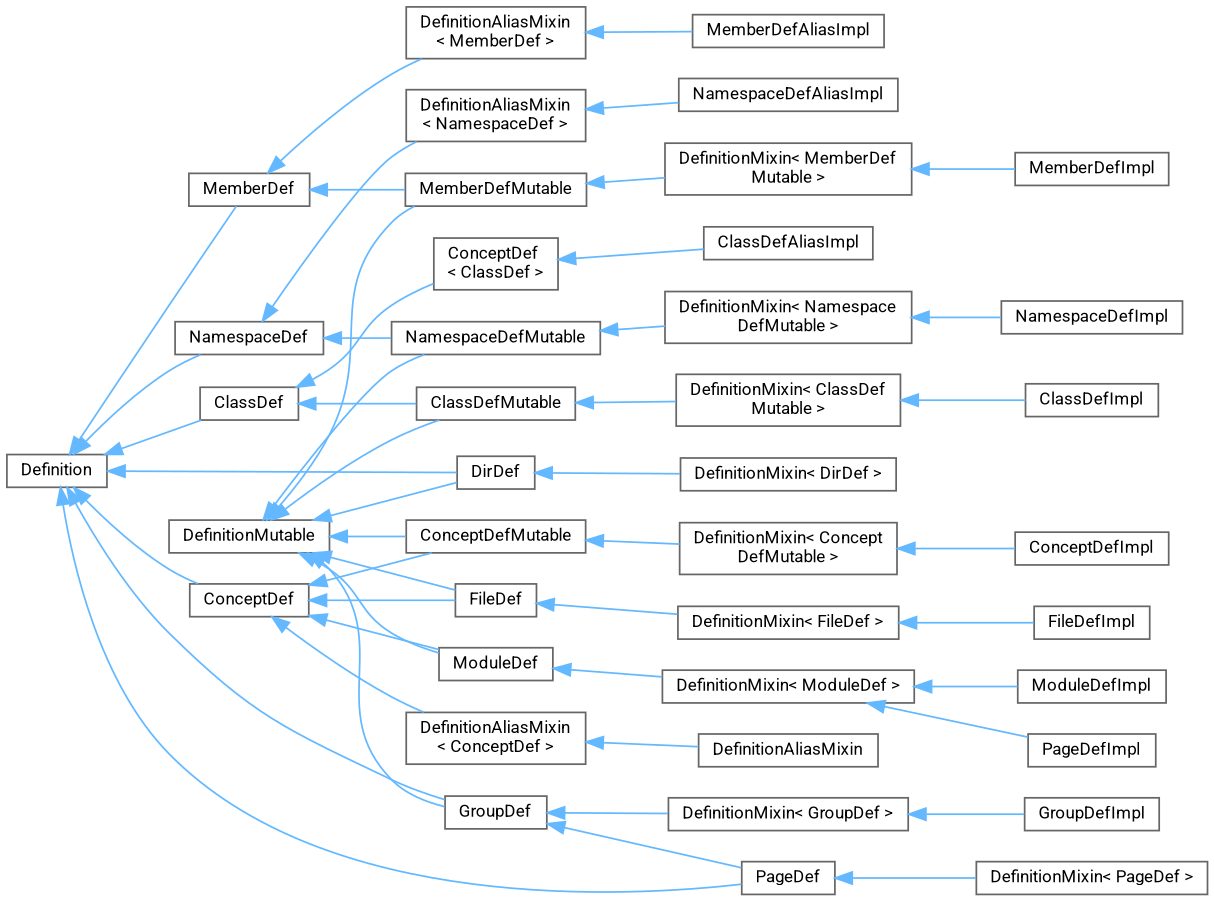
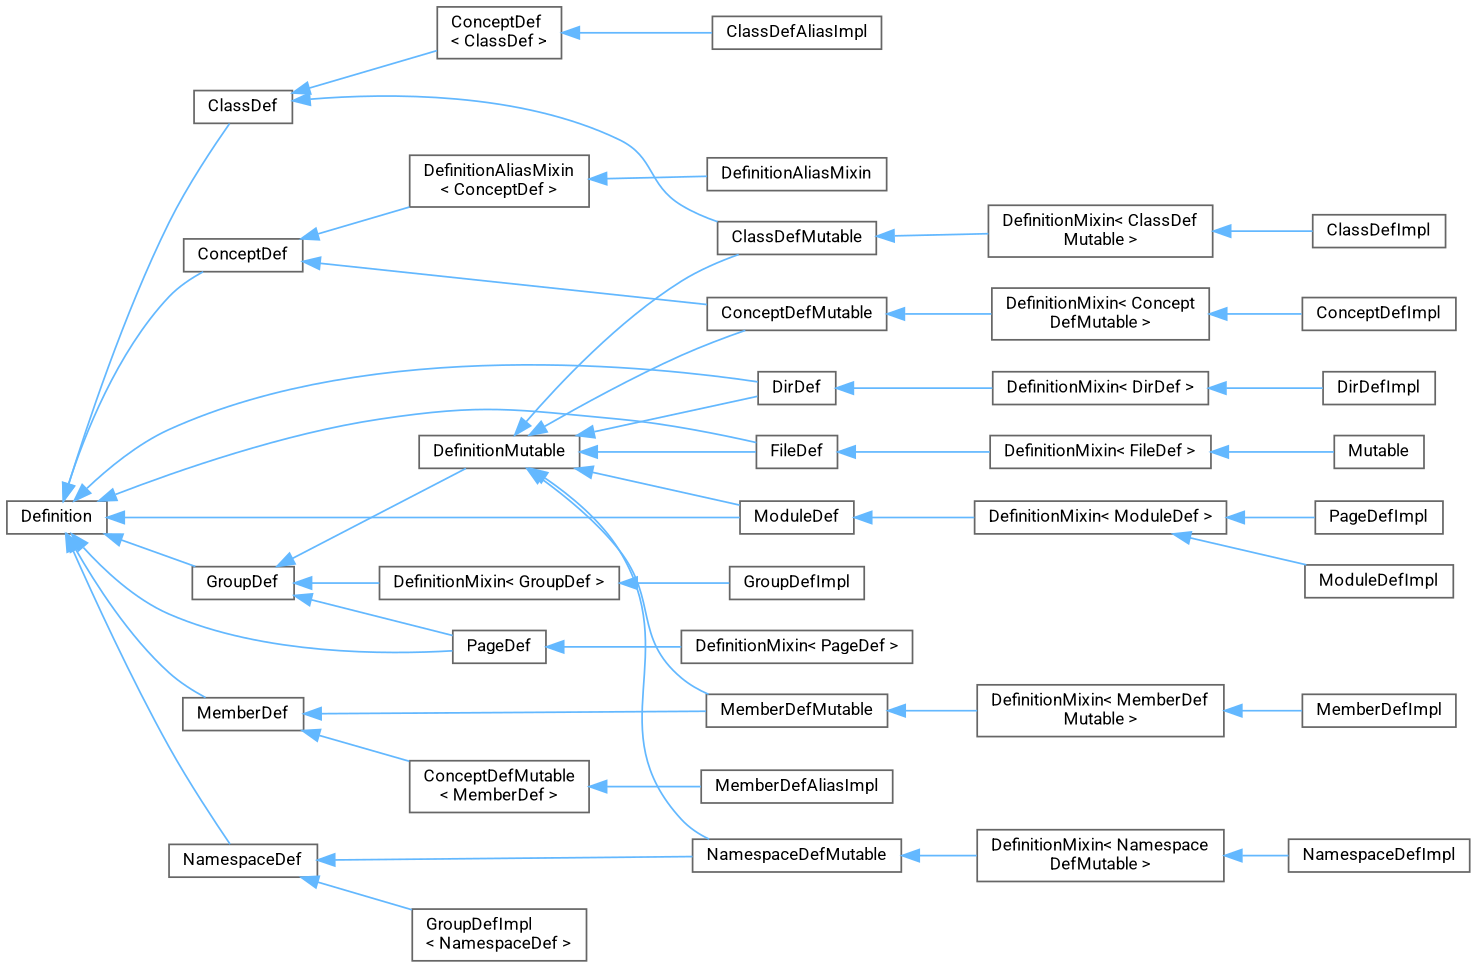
node "DefinitionAliasMixin < MemberDef >": label "DefinitionAliasMixin < MemberDef >" -> "ConceptDefMutable < MemberDef >"
node "NamespaceDefAliasImpl": removed
node "DefinitionAliasMixin < NamespaceDef >": label "DefinitionAliasMixin < NamespaceDef >" -> "GroupDefImpl < NamespaceDef >"
node "DirDefImpl": added
edge "FileDef" -> "ConceptDef": now "FileDef" -> "Definition"
node "FileDefImpl": label "FileDefImpl" -> "Mutable"
edge "ModuleDef" -> "ConceptDef": now "ModuleDef" -> "Definition"
edge "GroupDef" -> "DefinitionMutable": reversed
